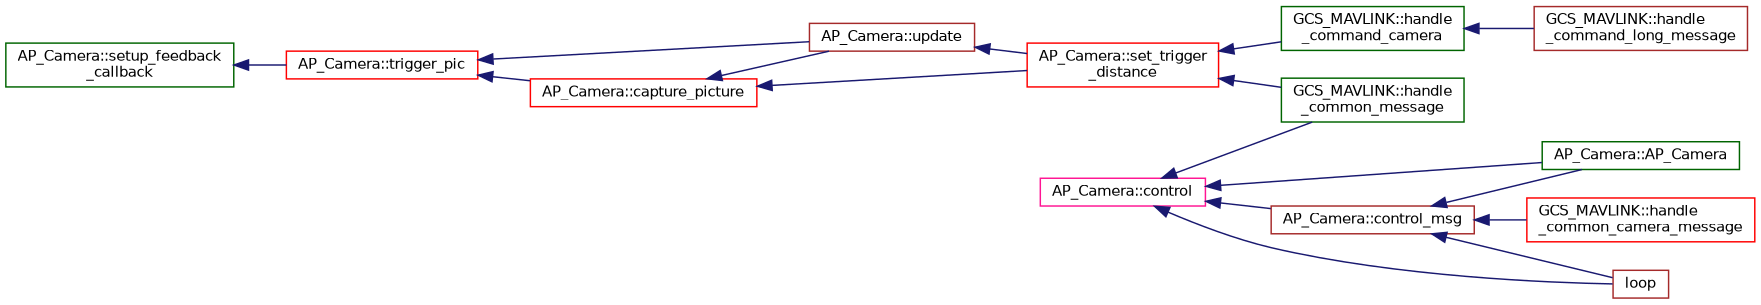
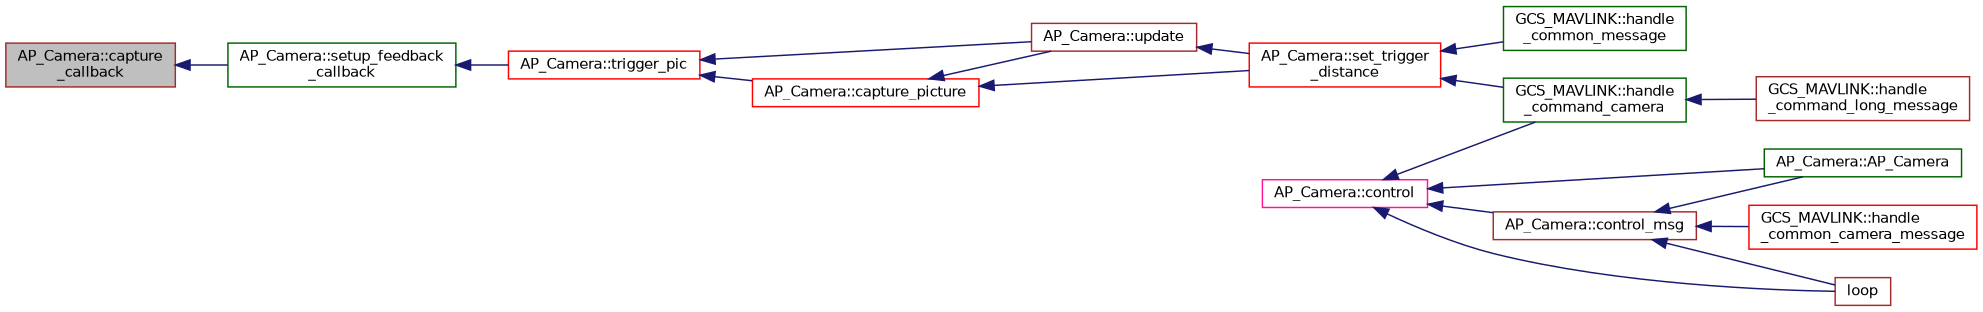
node "AP_Camera::capture _callback": added
edge "GCS_MAVLINK::handle _common_message" -> "AP_Camera::control": now "GCS_MAVLINK::handle _command_camera" -> "AP_Camera::control"
